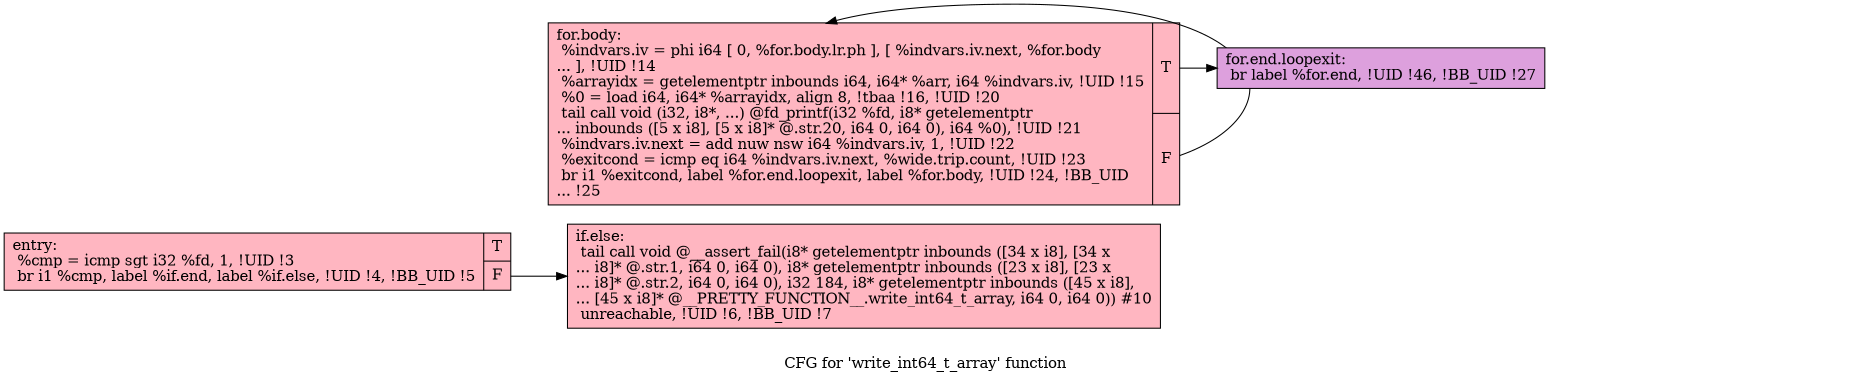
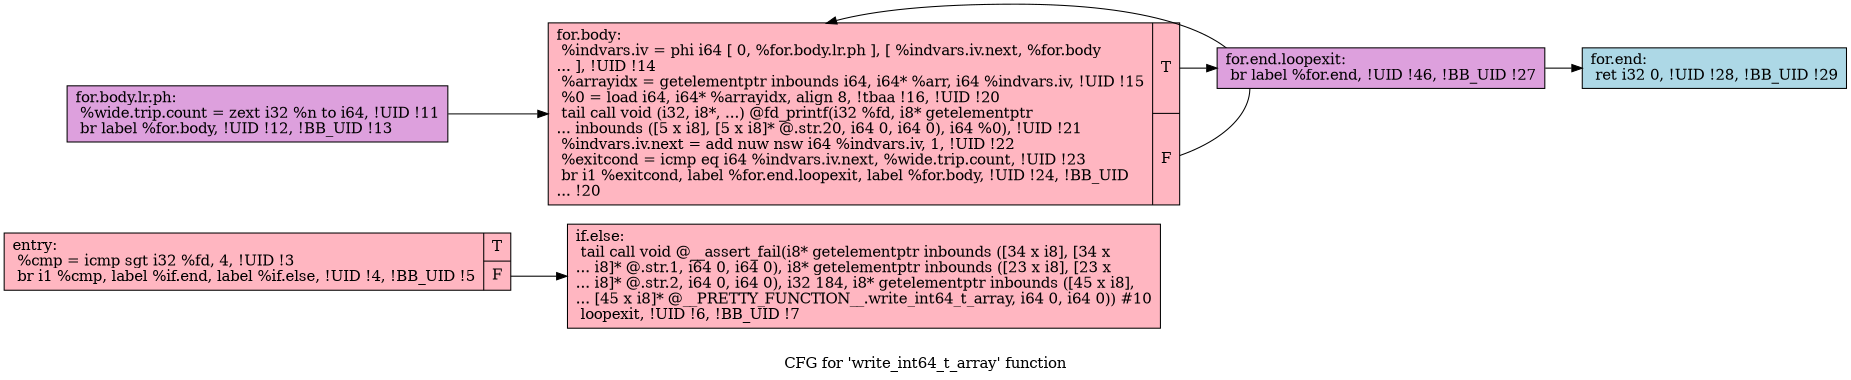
node "for.end:": added
node "for.body.lr.ph:": added
node "for.body:": text "... !25" -> "... !20"
node "entry:": text "%cmp = icmp sgt i32 %fd, 1, !UID !3" -> "%cmp = icmp sgt i32 %fd, 4, !UID !3"
node "if.else:": text "unreachable, !UID !6, !BB_UID !7" -> "loopexit, !UID !6, !BB_UID !7"
